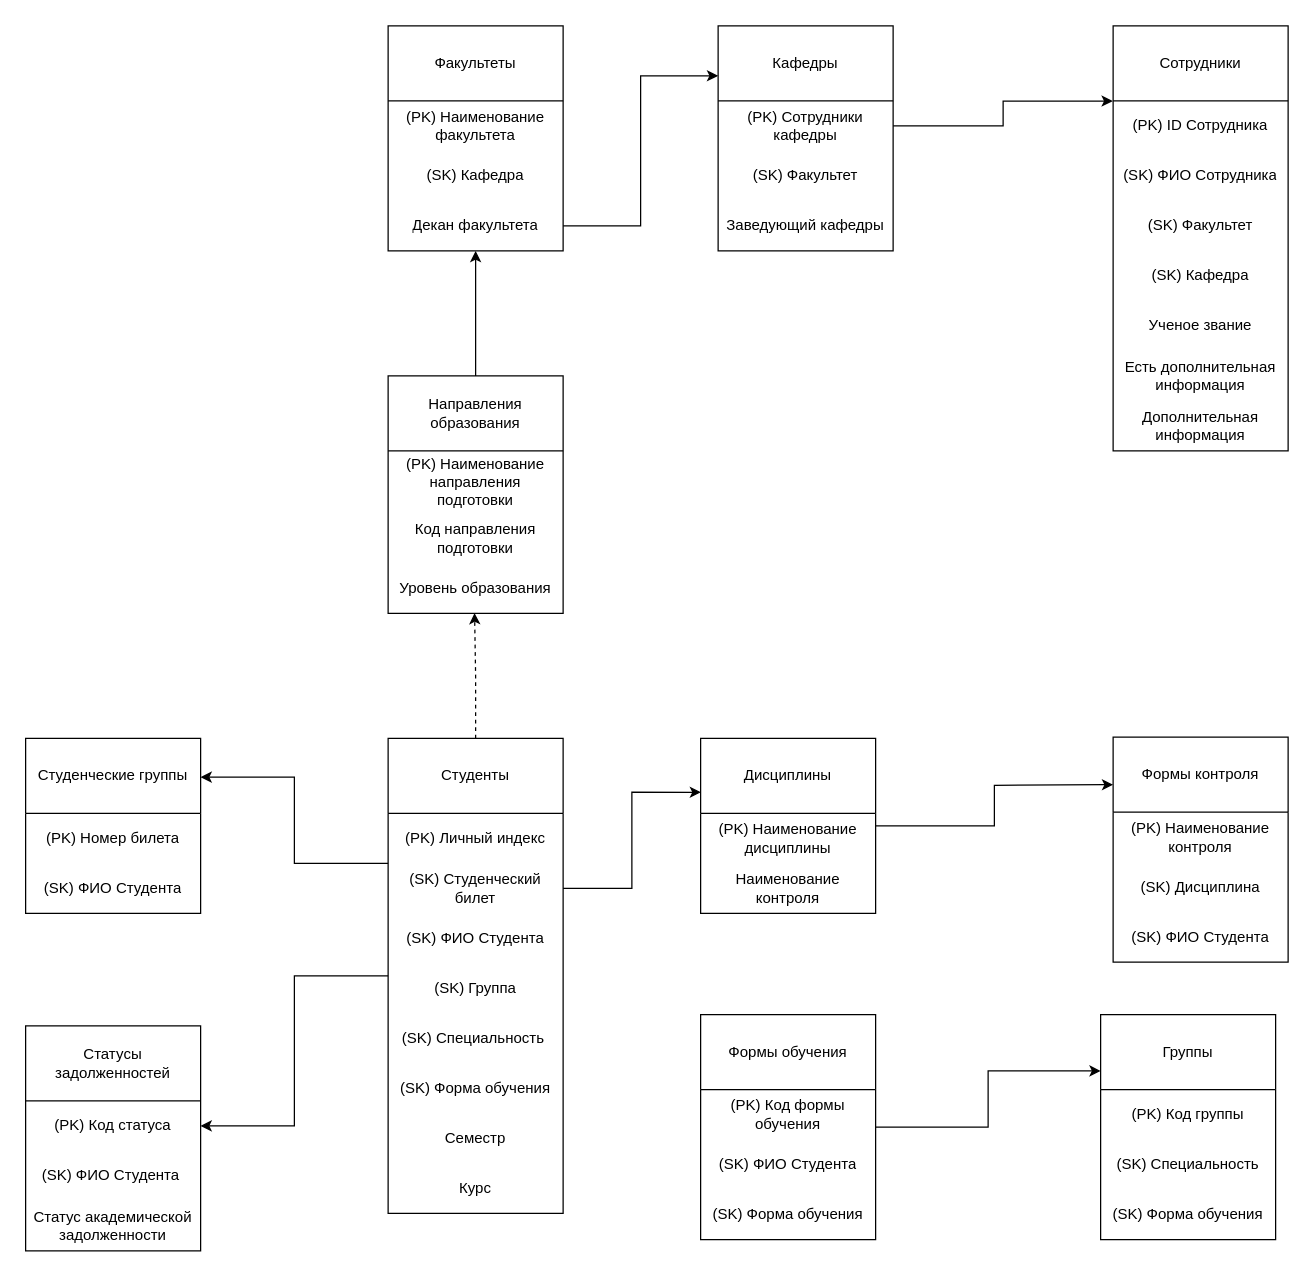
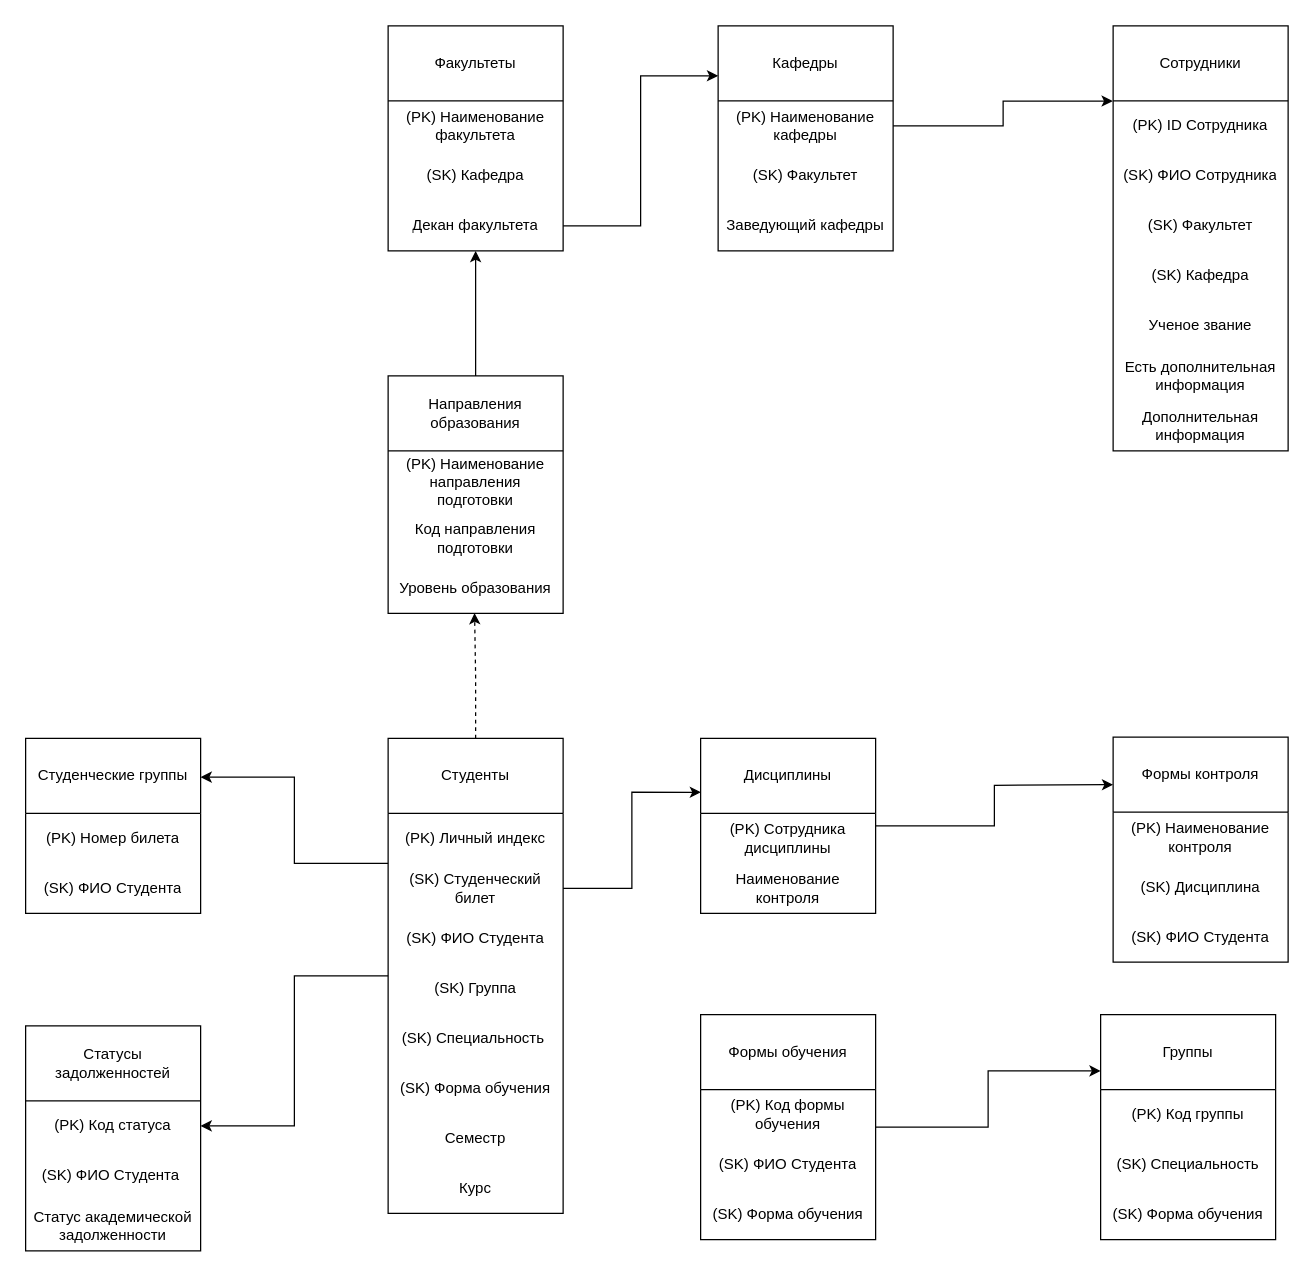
node "(PK) Сотрудники кафедры": label "(PK) Сотрудники кафедры" -> "(PK) Наименование кафедры"
node "(PK) Наименование дисциплины": label "(PK) Наименование дисциплины" -> "(PK) Сотрудника дисциплины"
